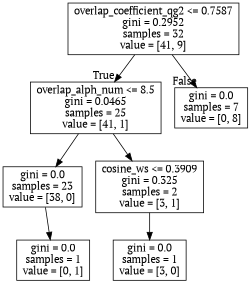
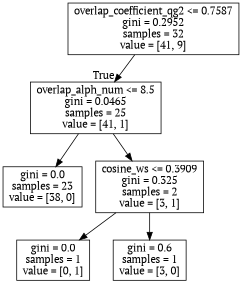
node "gini = 0.0 samples = 7 value = [0, 8]": removed
edge "gini = 0.0 samples = 23 value = [38, 0]" -> "gini = 0.0 samples = 1 value = [0, 1]": now "cosine_ws <= 0.3909 gini = 0.325 samples = 2 value = [3, 1]" -> "gini = 0.0 samples = 1 value = [0, 1]"
node "gini = 0.0 samples = 1 value = [3, 0]": label "gini = 0.0 samples = 1 value = [3, 0]" -> "gini = 0.6 samples = 1 value = [3, 0]"
